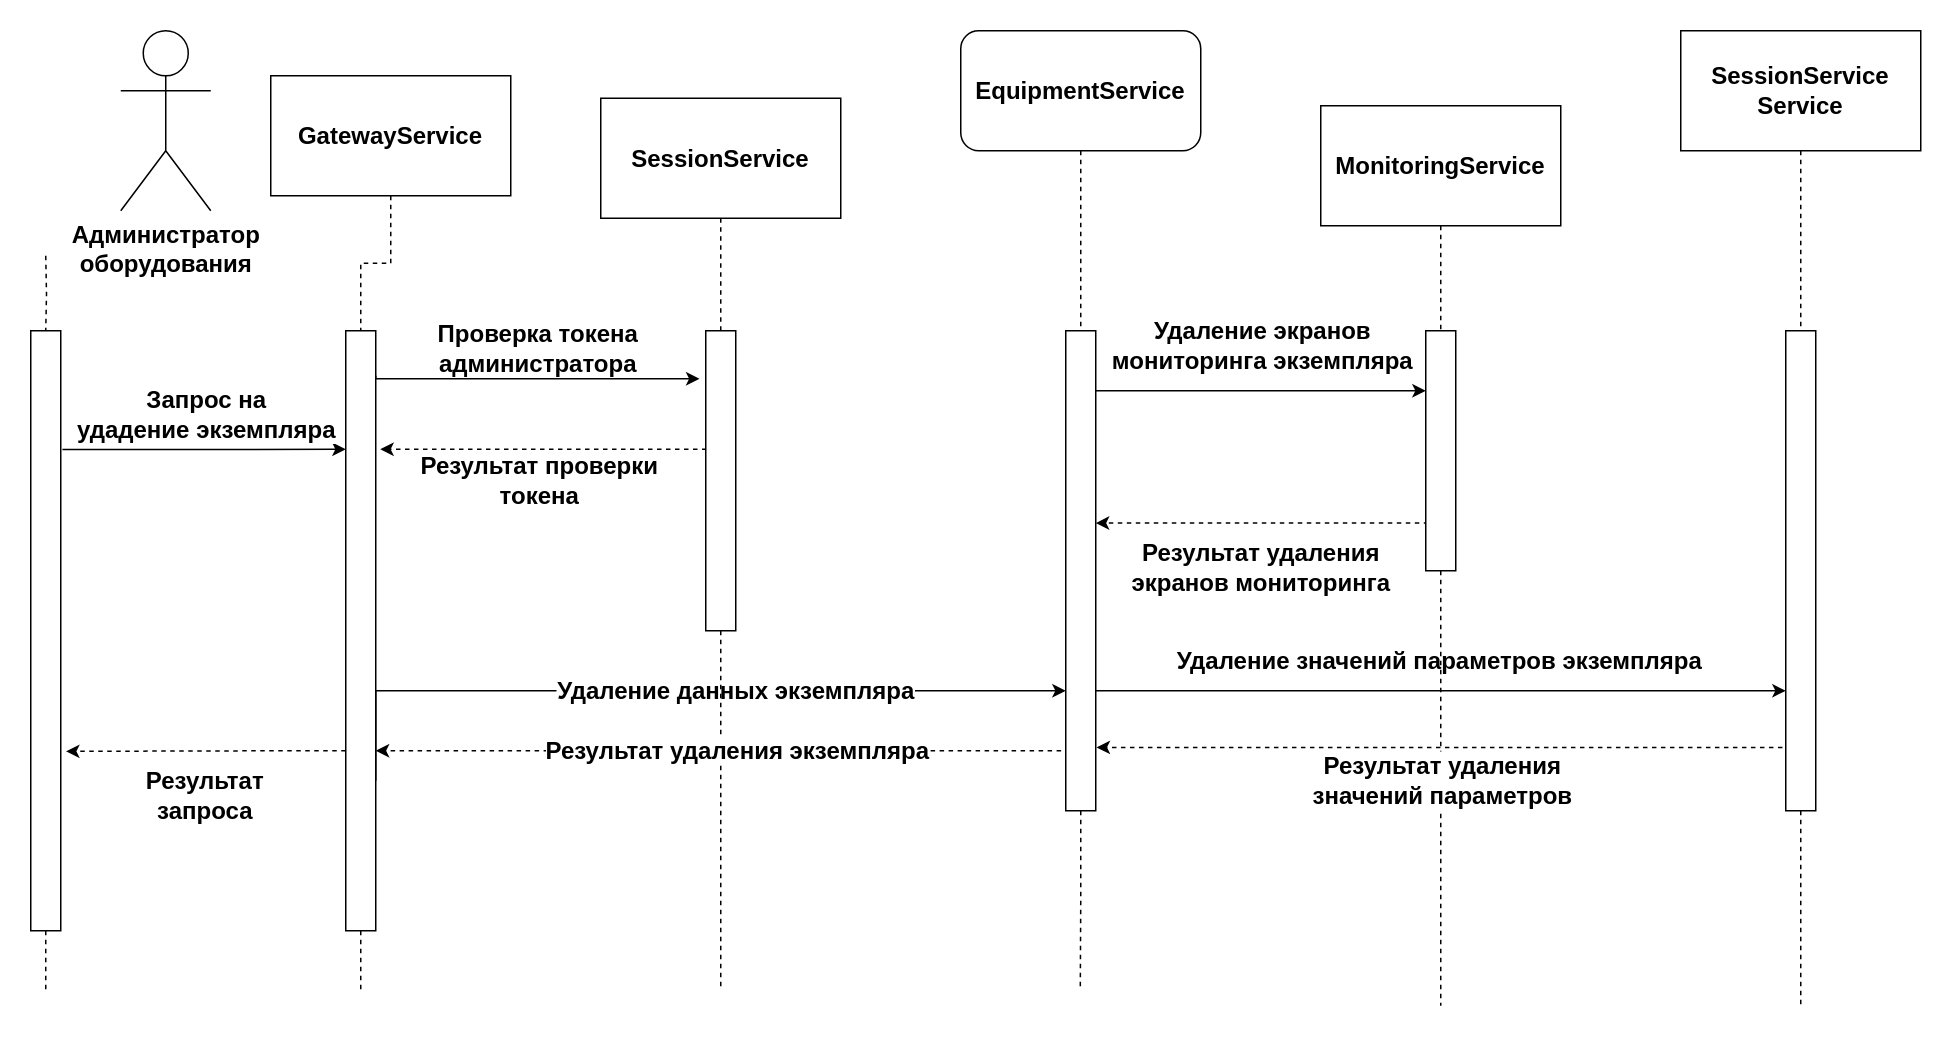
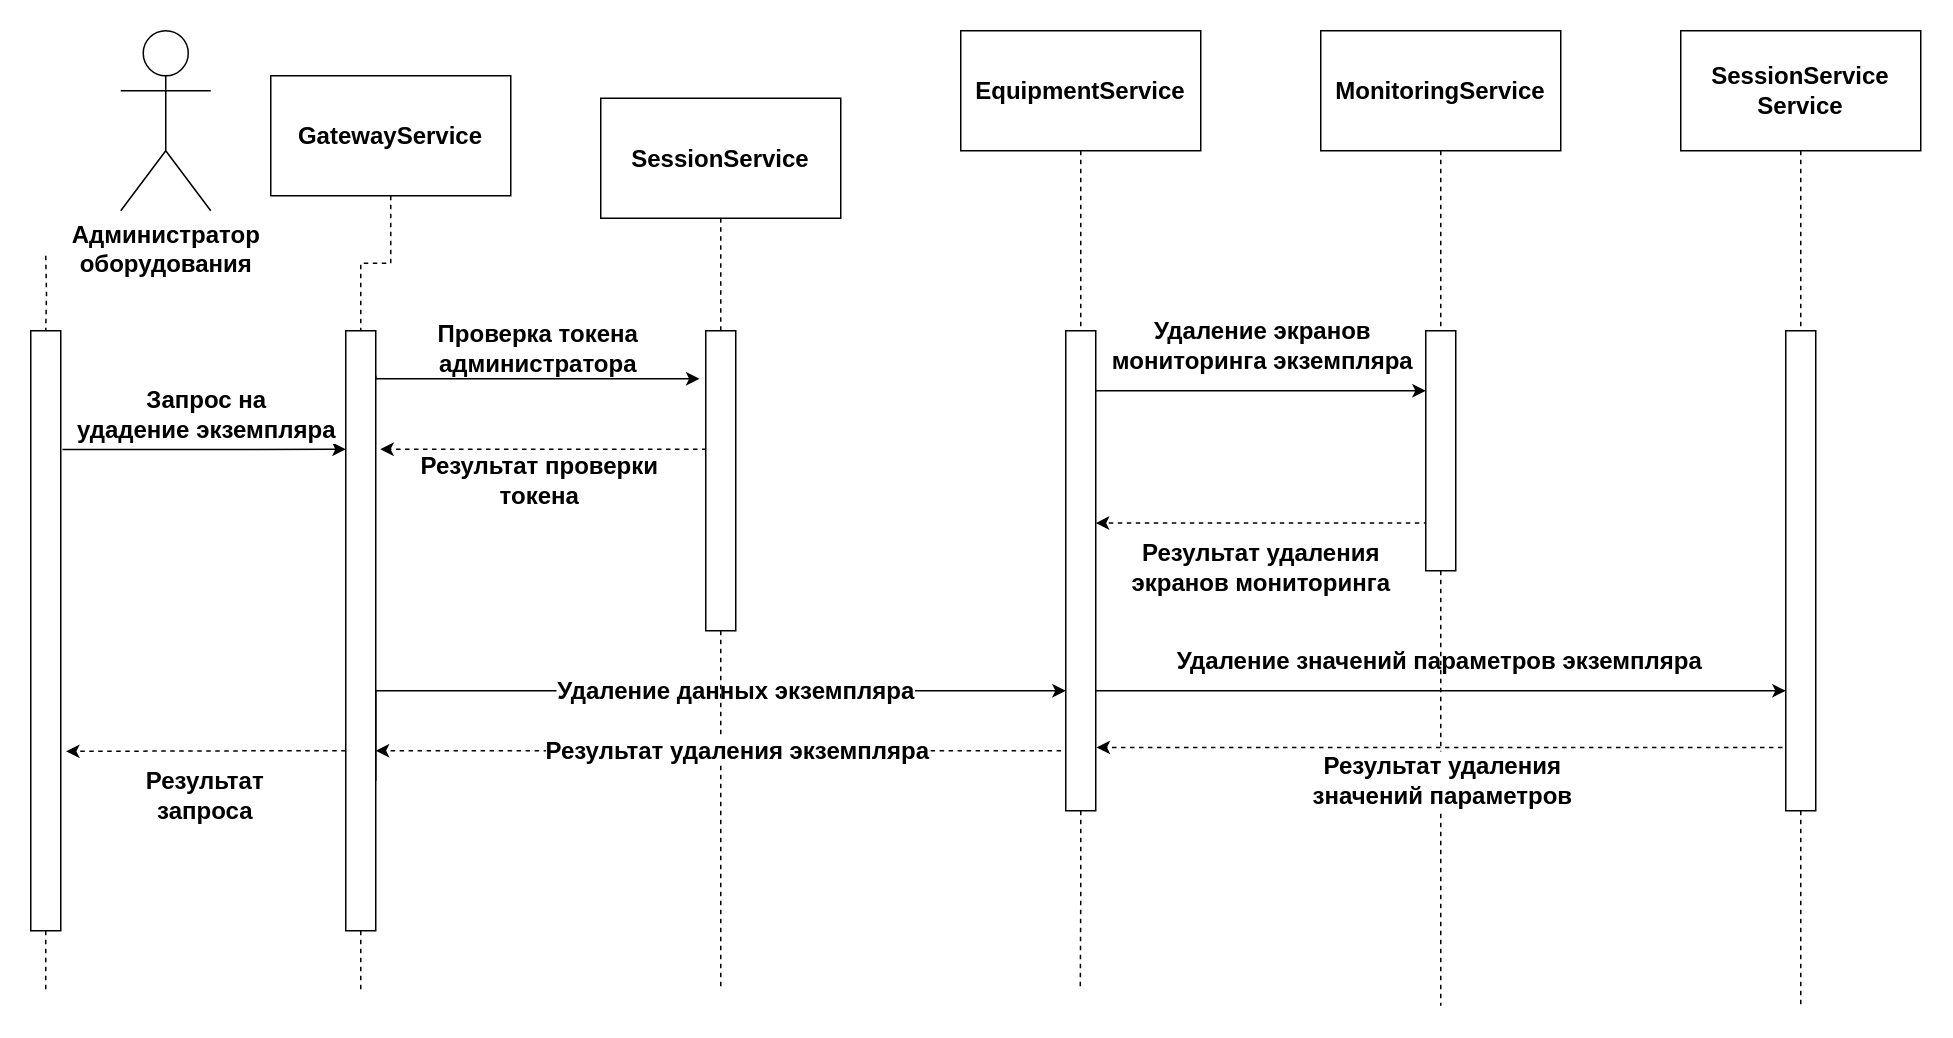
node "EquipmentService": shape rounded rectangle -> rectangle
node "MonitoringService": moved (1441, 166) -> (1441, 91)
